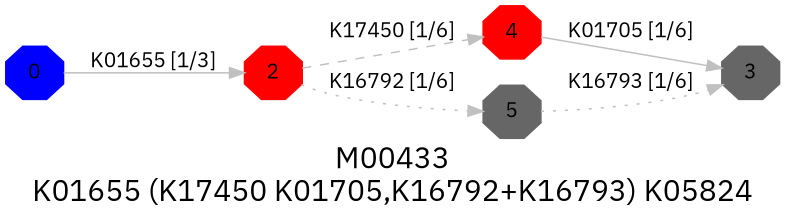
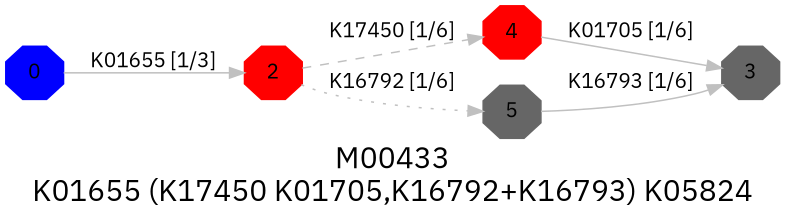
edge "5" -> "3": style dotted -> solid
